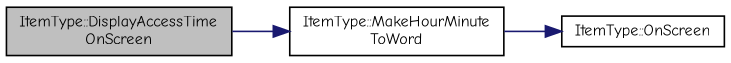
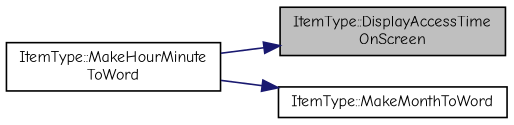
edge "ItemType::DisplayAccessTime OnScreen" -> "ItemType::MakeHourMinute ToWord": reversed
node "ItemType::OnScreen": label "ItemType::OnScreen" -> "ItemType::MakeMonthToWord"
